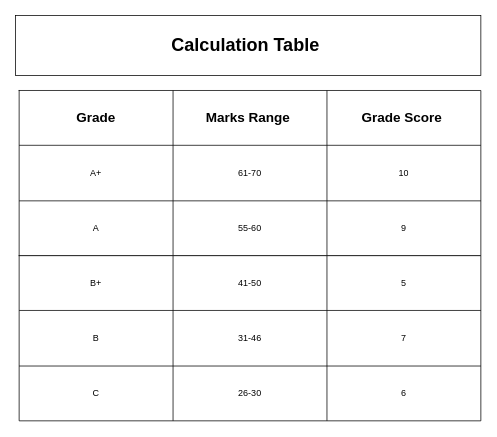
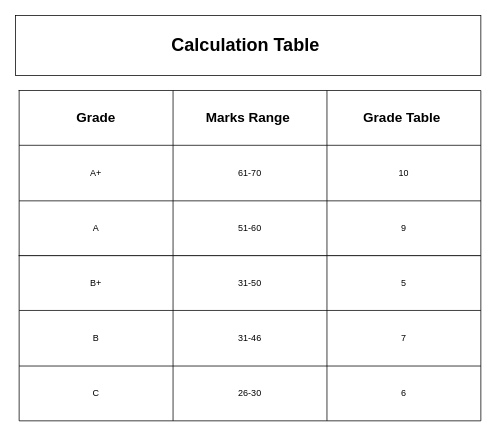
node "Grade Score": label "Grade Score" -> "Grade Table"
node "55-60": label "55-60" -> "51-60"
node "41-50": label "41-50" -> "31-50"
